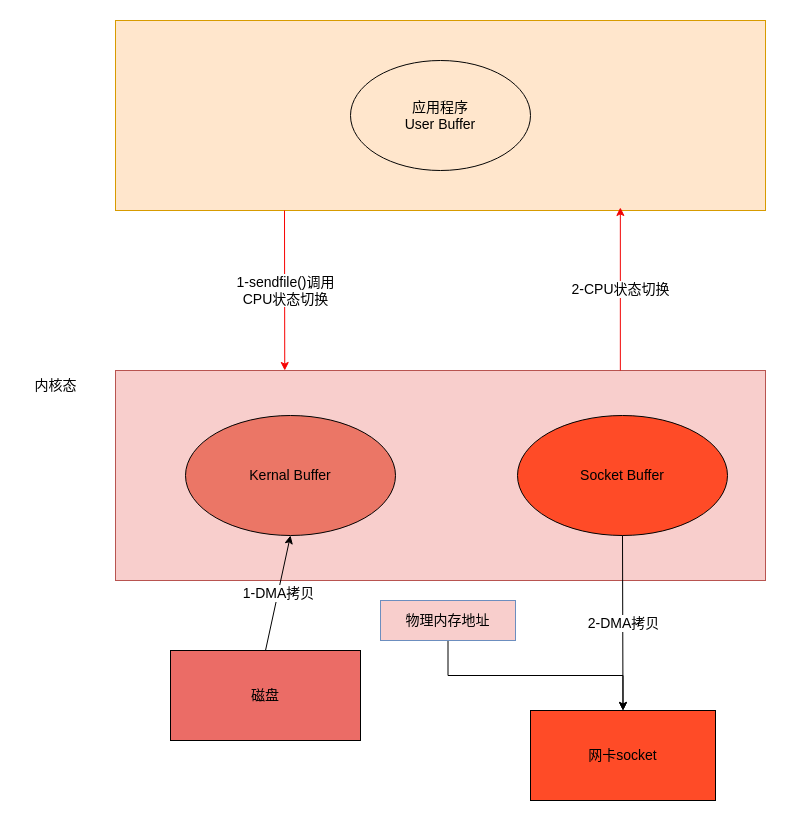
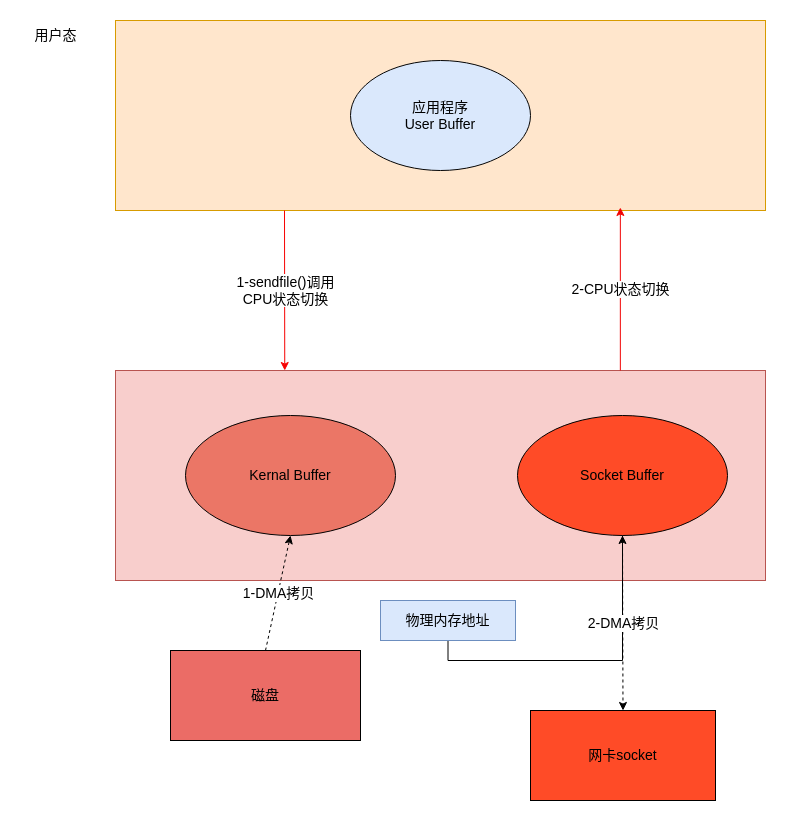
node "用户态": added
node "应用程序 User Buffer": fillcolor #ffe6cc -> #dae8fc
node "内核态": removed
node "物理内存地址": fillcolor #f8cecc -> #dae8fc
edge "磁盘" -> "Kernal Buffer": style solid -> dashed
edge "Socket Buffer" -> "网卡socket": style solid -> dashed
edge "物理内存地址" -> "网卡socket": now "物理内存地址" -> "Socket Buffer"
